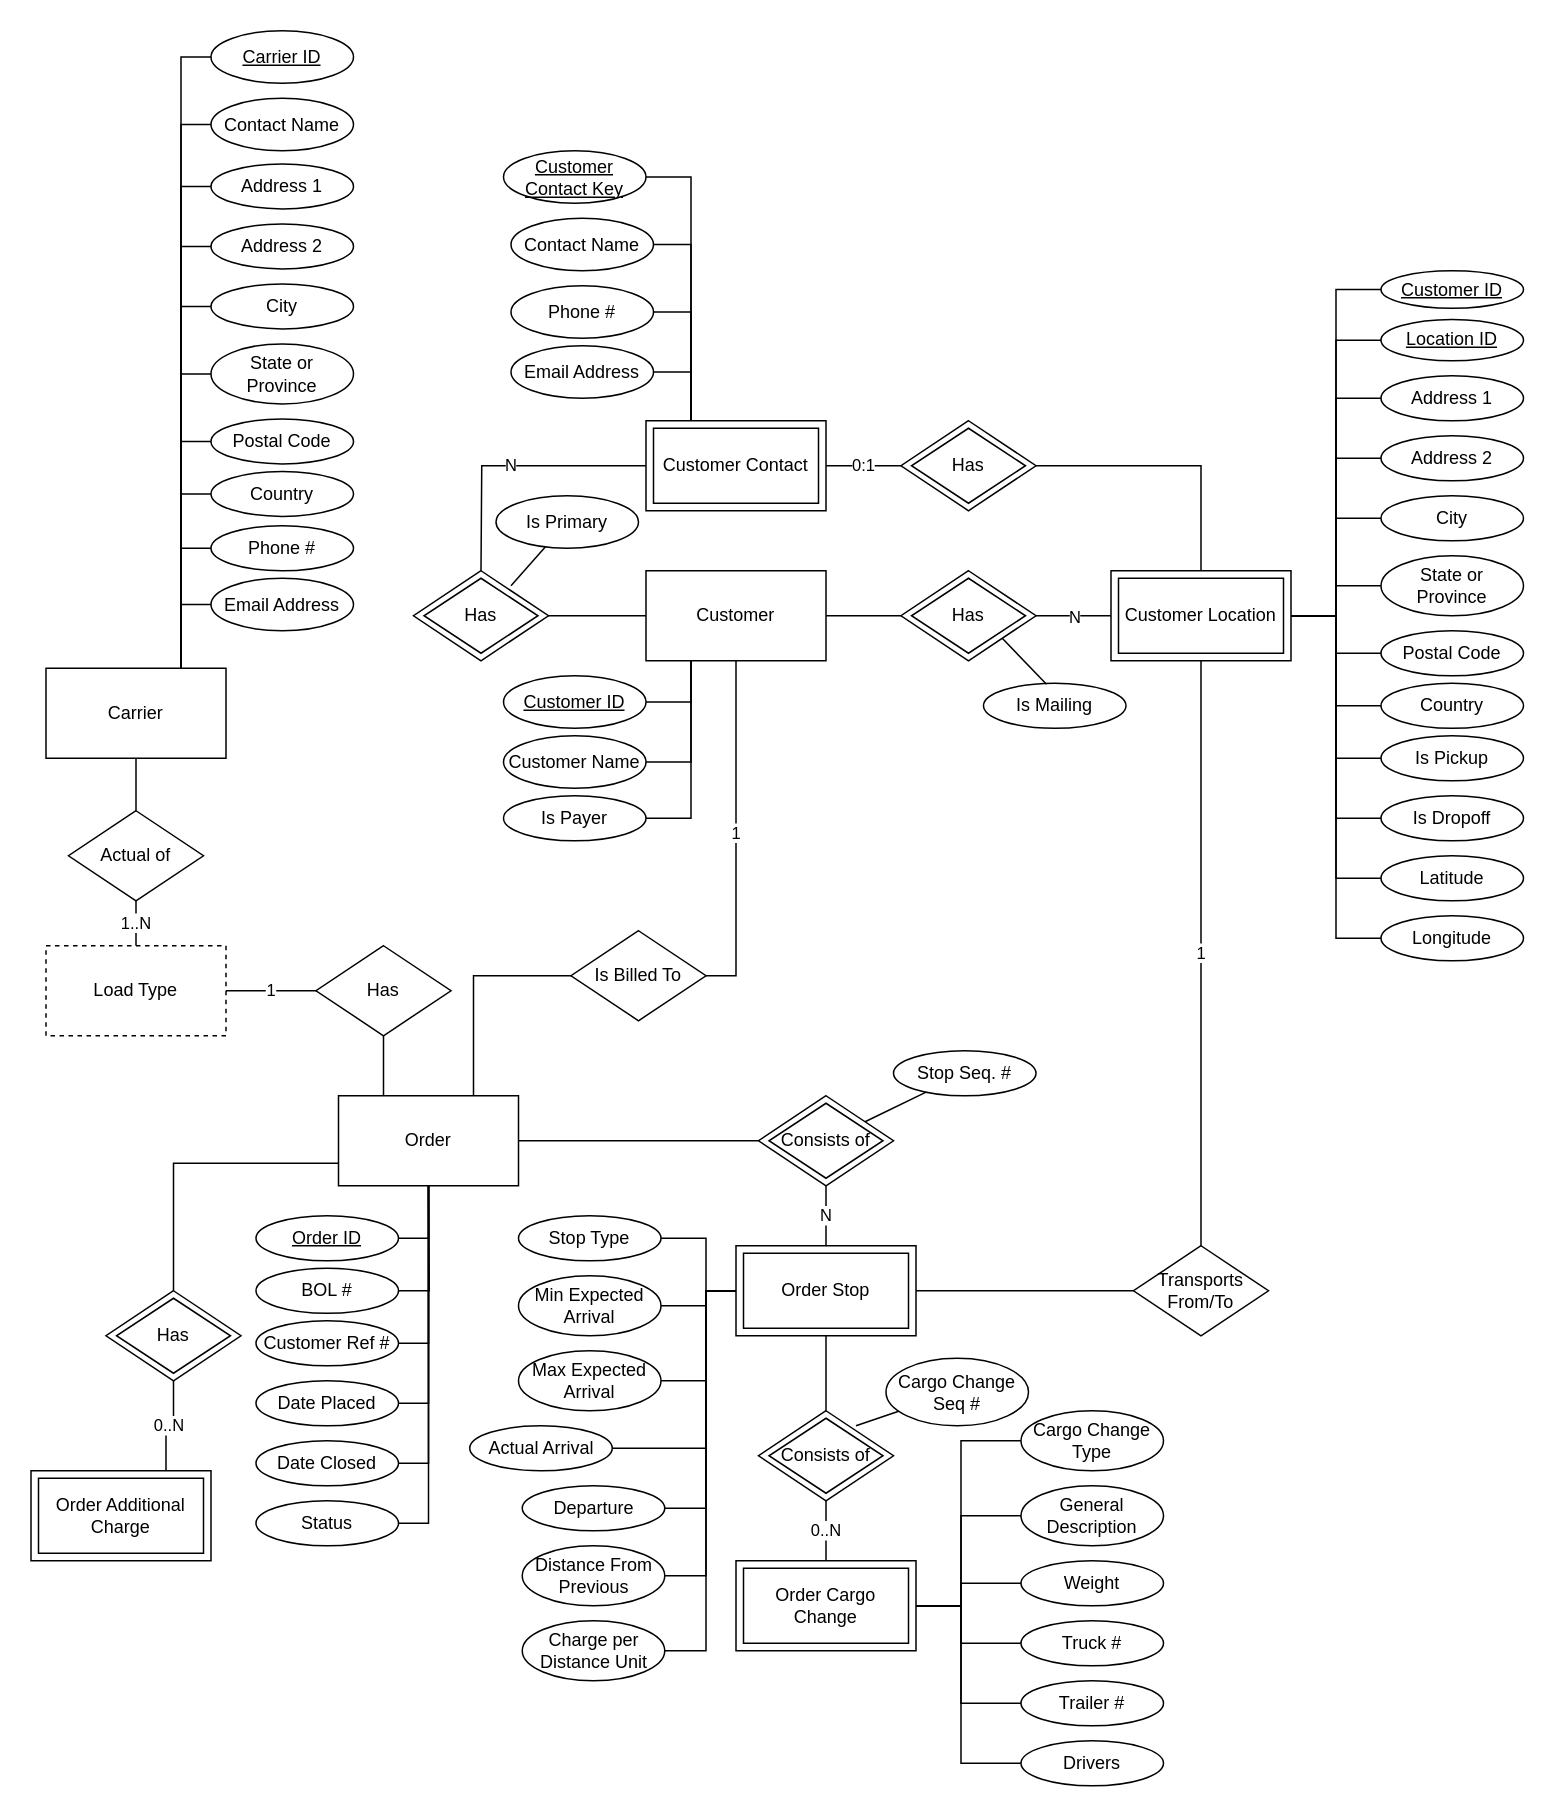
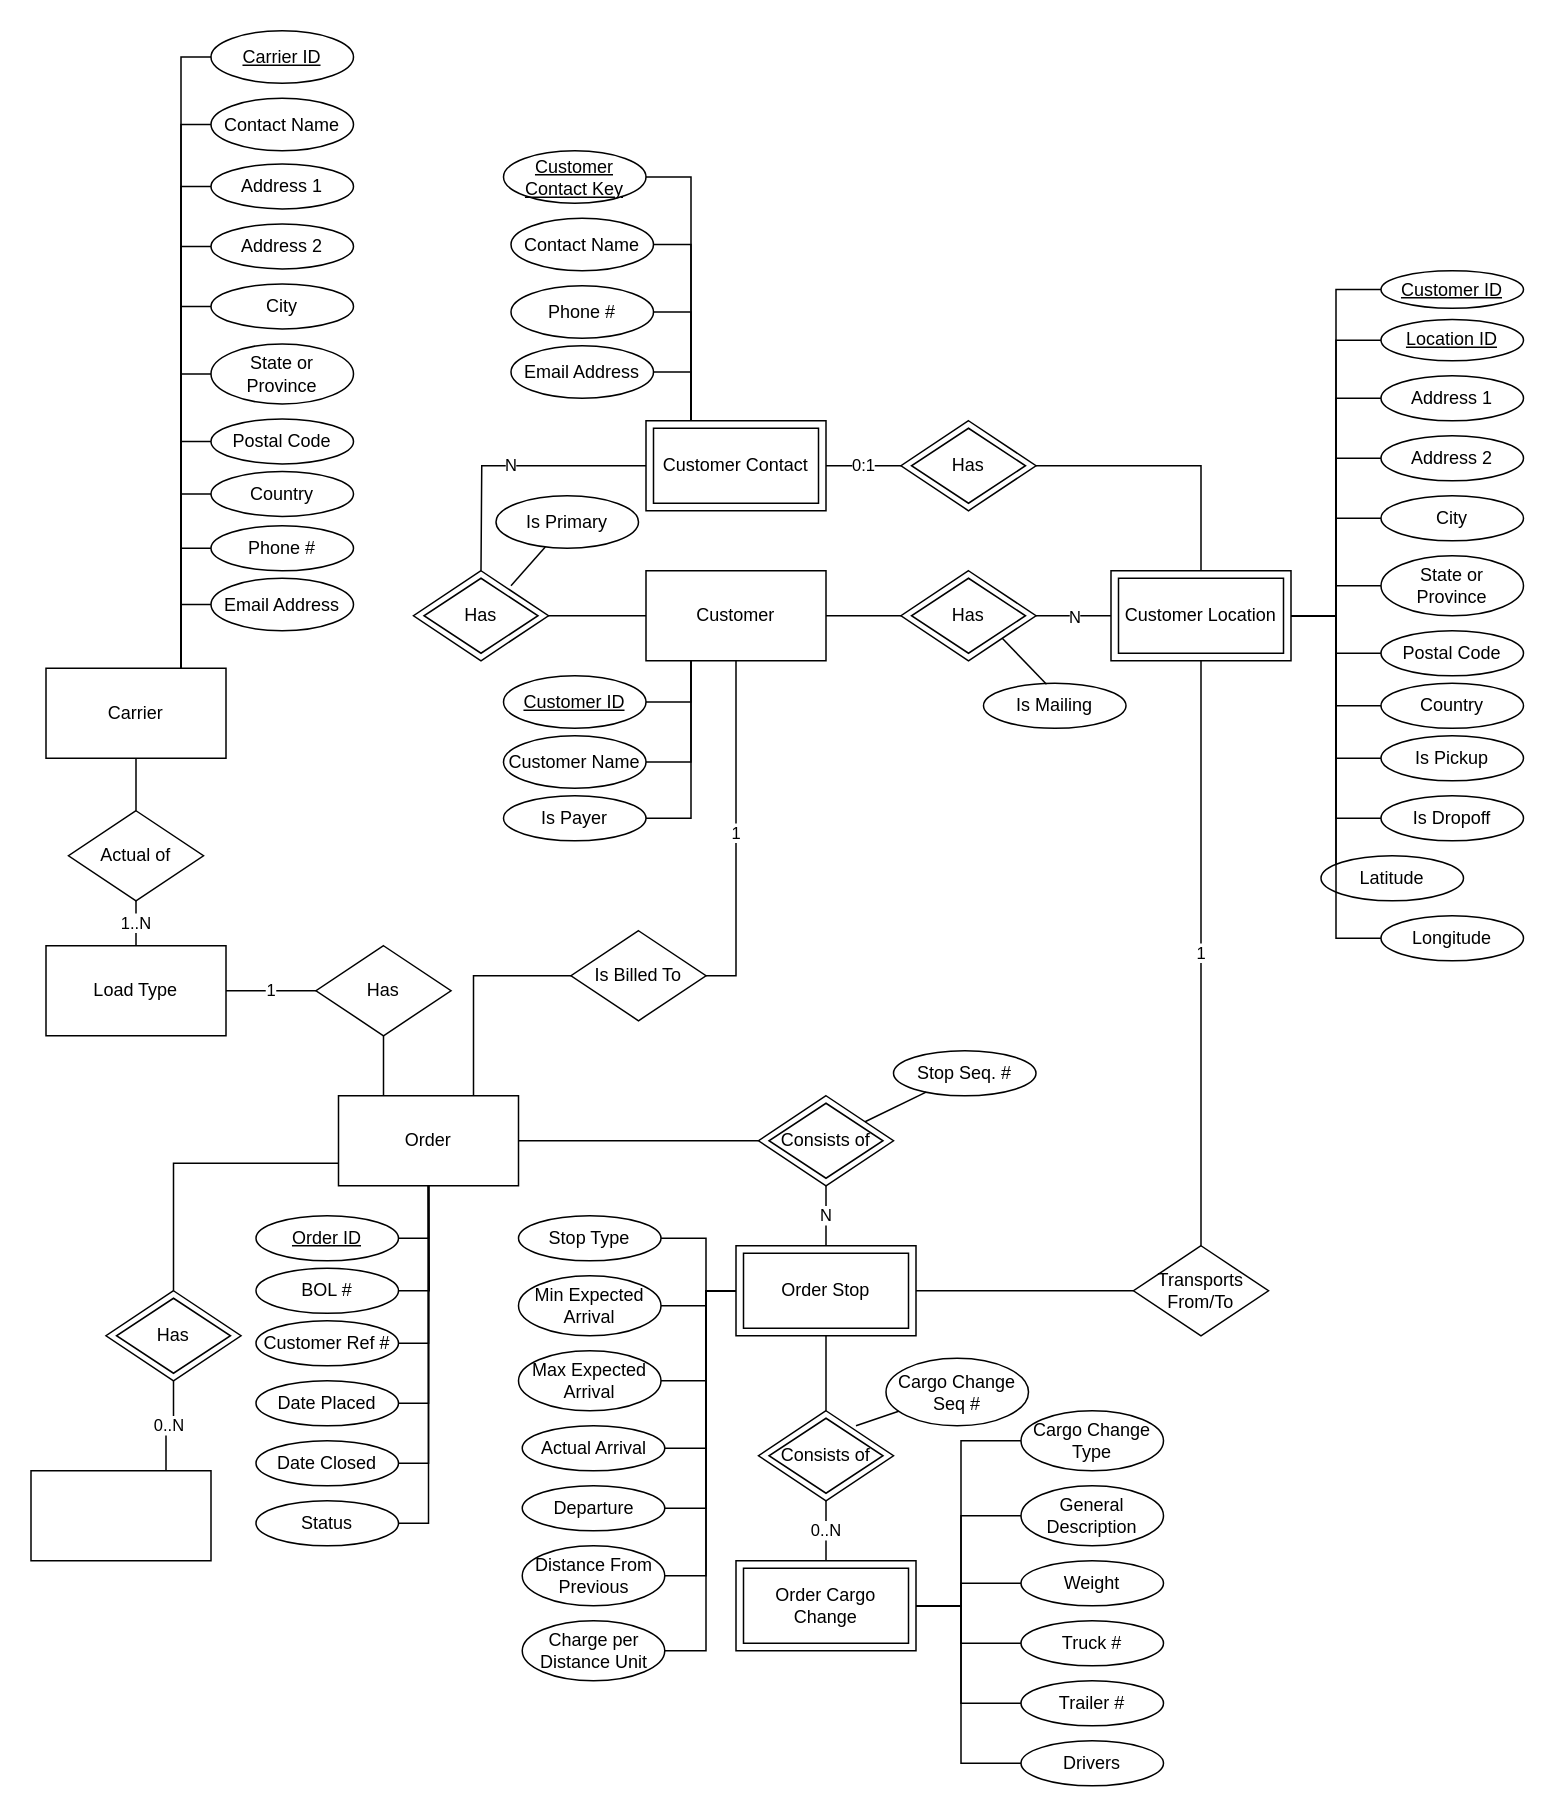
node "Latitude": moved (1452, 878) -> (1392, 878)
node "Load Type": style dashed -> solid
node "Actual Arrival": moved (541, 1448) -> (593, 1448)
node "Order Additional Charge": removed
